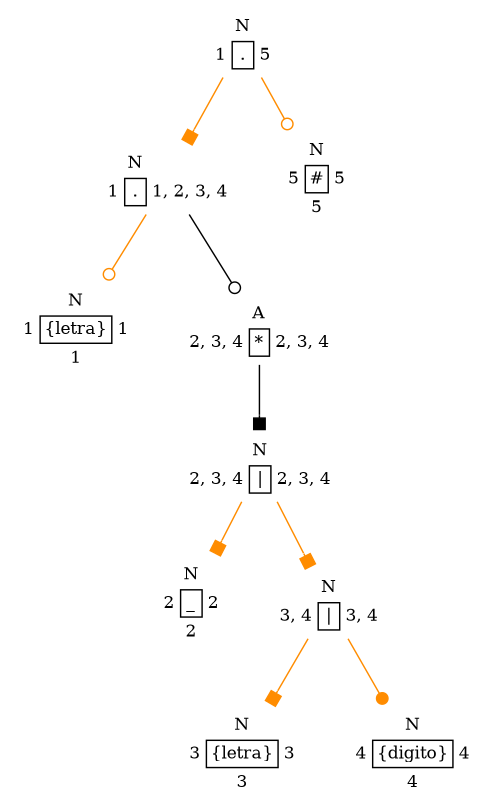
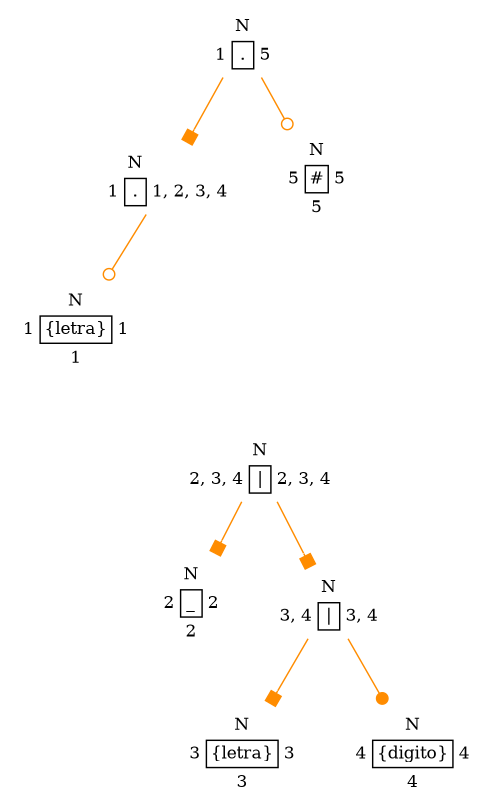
node "A": removed
